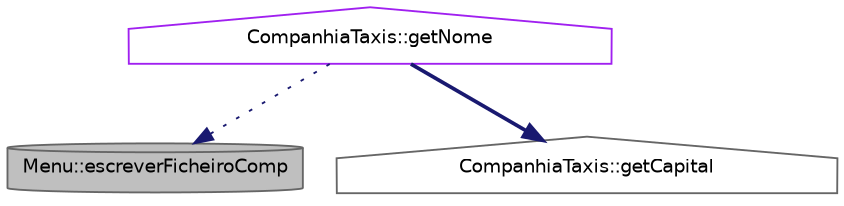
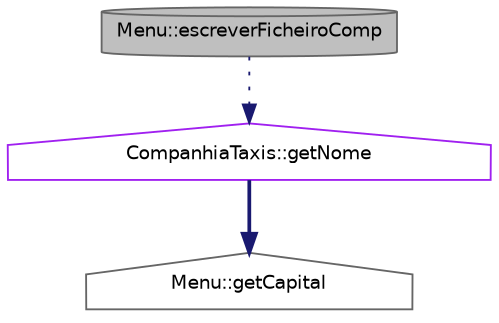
edge "CompanhiaTaxis::getNome" -> "Menu::escreverFicheiroComp": reversed
node "CompanhiaTaxis::getCapital": label "CompanhiaTaxis::getCapital" -> "Menu::getCapital"
